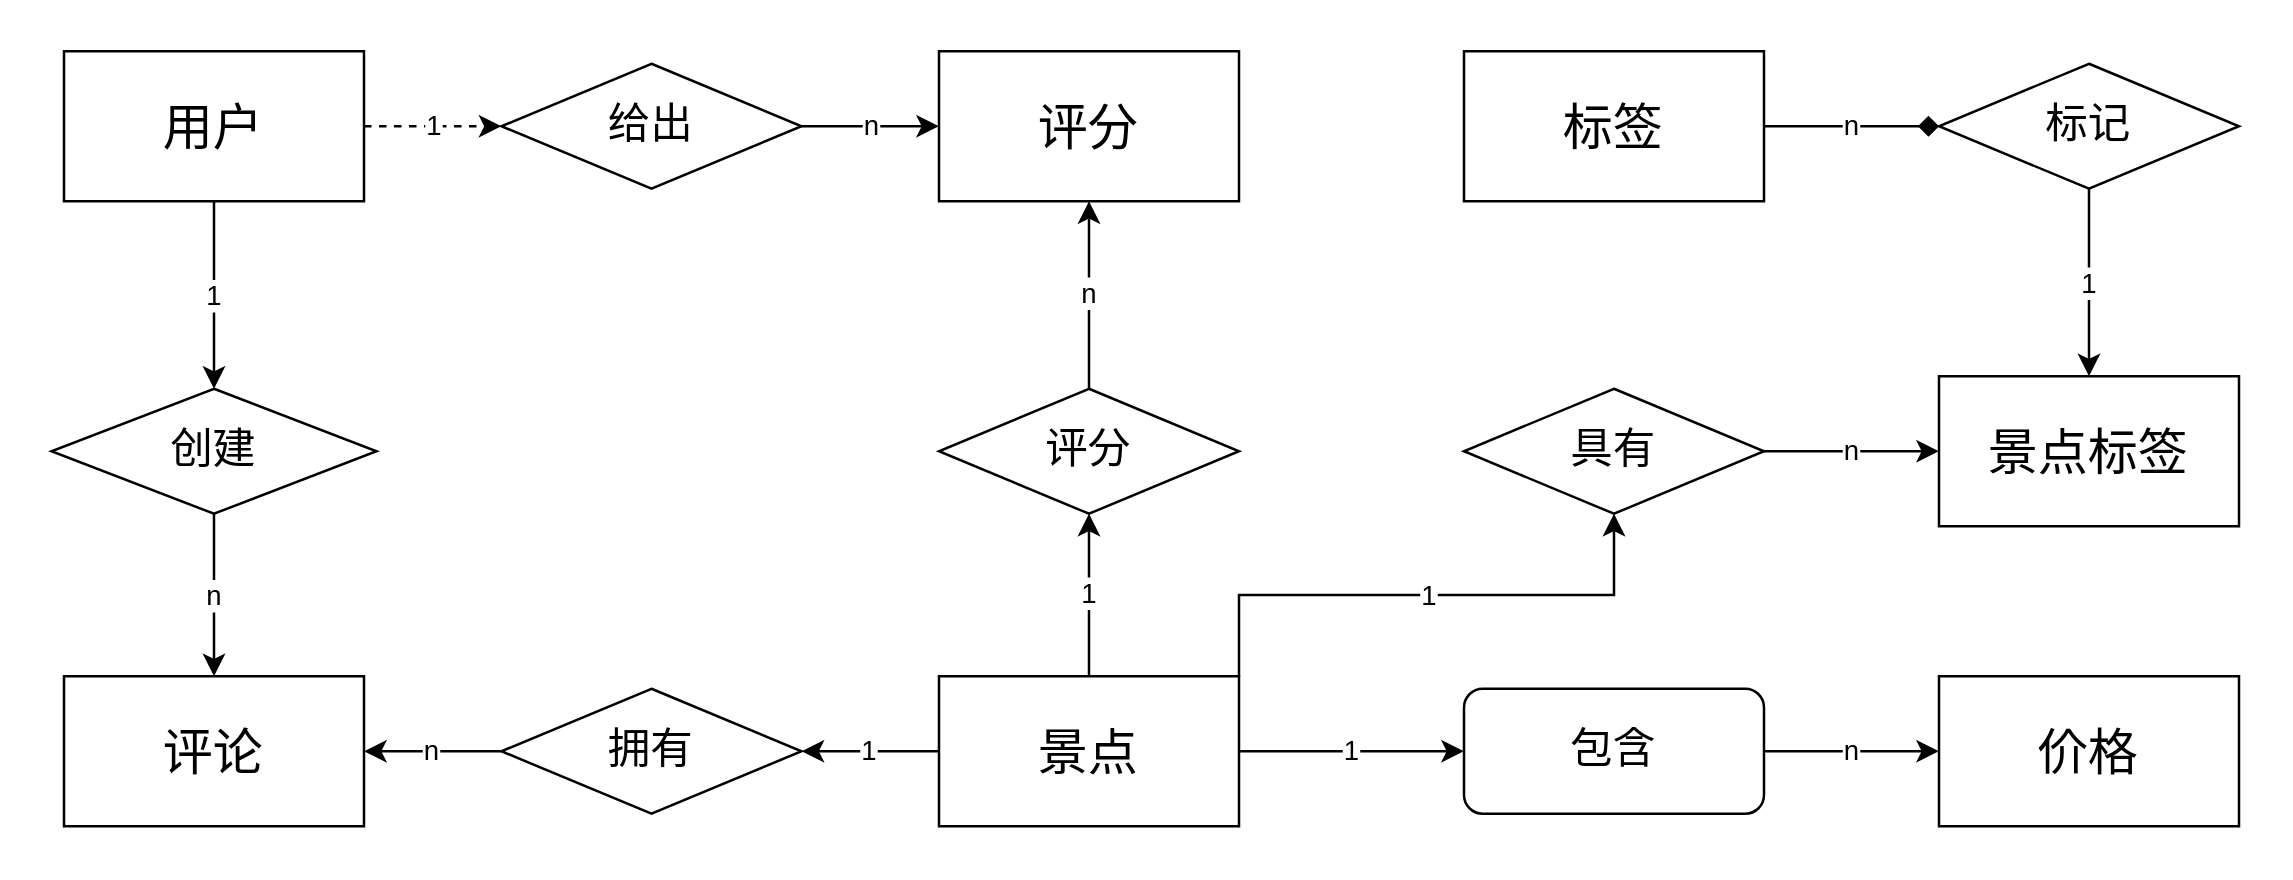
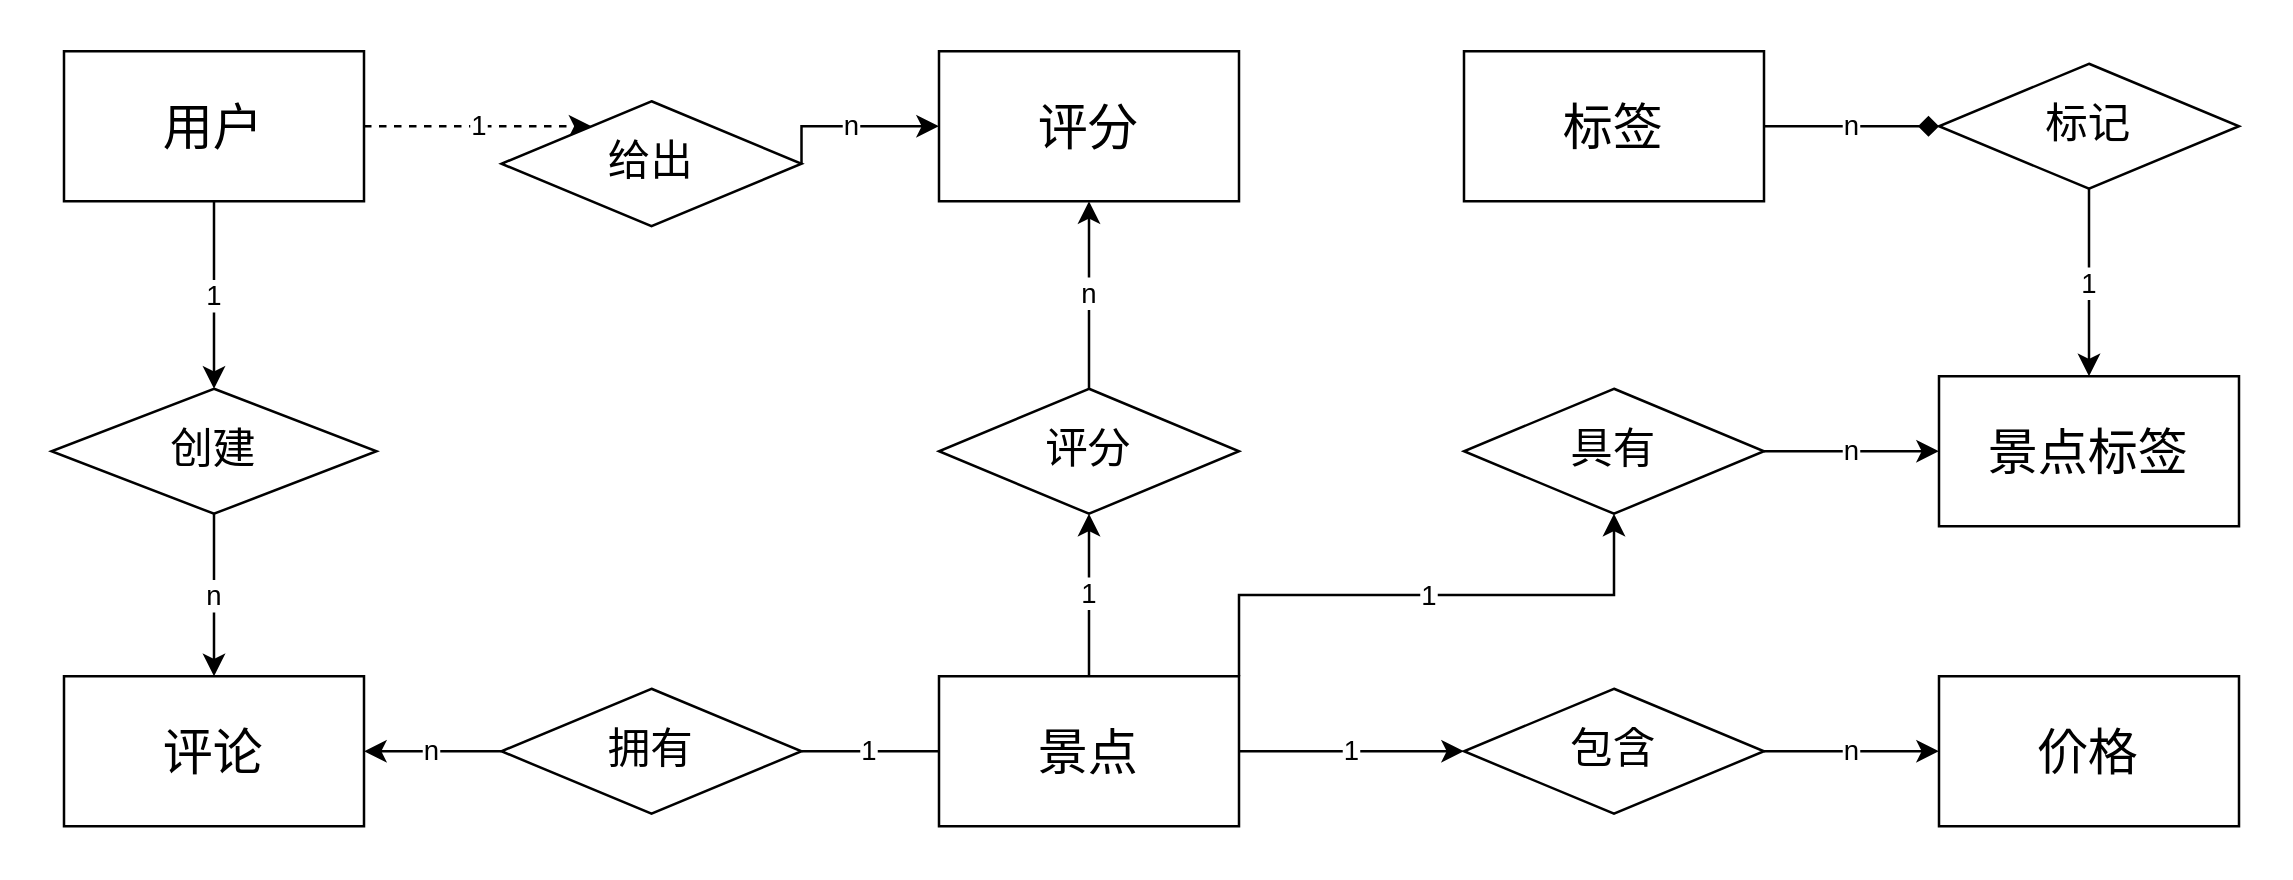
node "给出": moved (651, 126) -> (651, 164)
edge "景点" -> "拥有": arrowhead classic -> none
node "包含": shape rounded rectangle -> diamond
